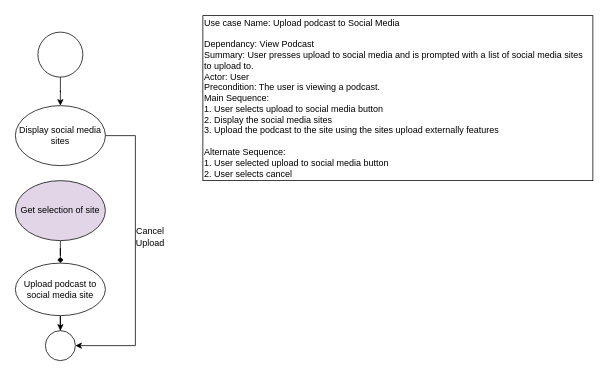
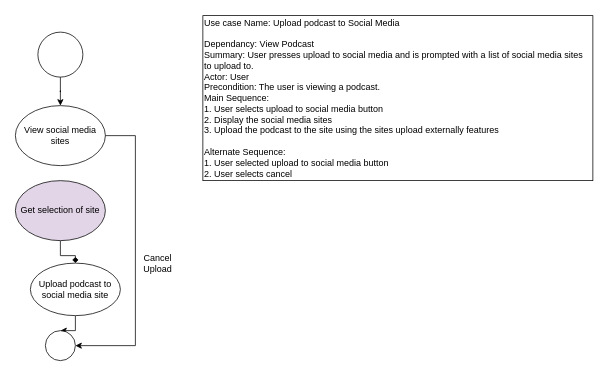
node "Display social media sites": label "Display social media sites" -> "View social media sites"
node "Cancel Upload": moved (150, 237) -> (158, 263)
node "Upload podcast to social media site": moved (60, 289) -> (75, 289)
